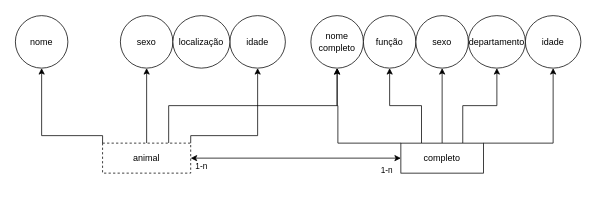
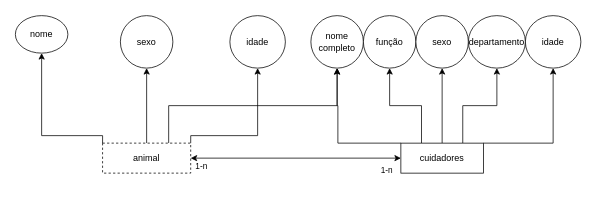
node "nome": size 53x53 -> 53x38
node "localização": removed
node "completo": label "completo" -> "cuidadores"
